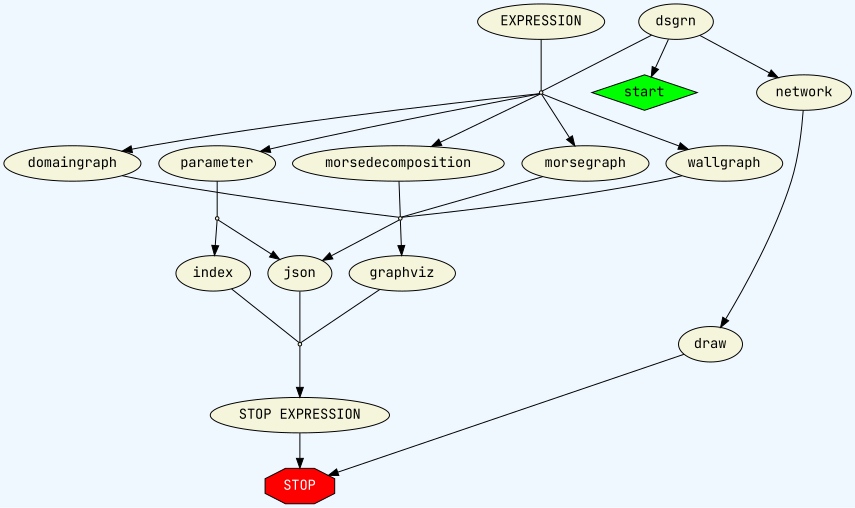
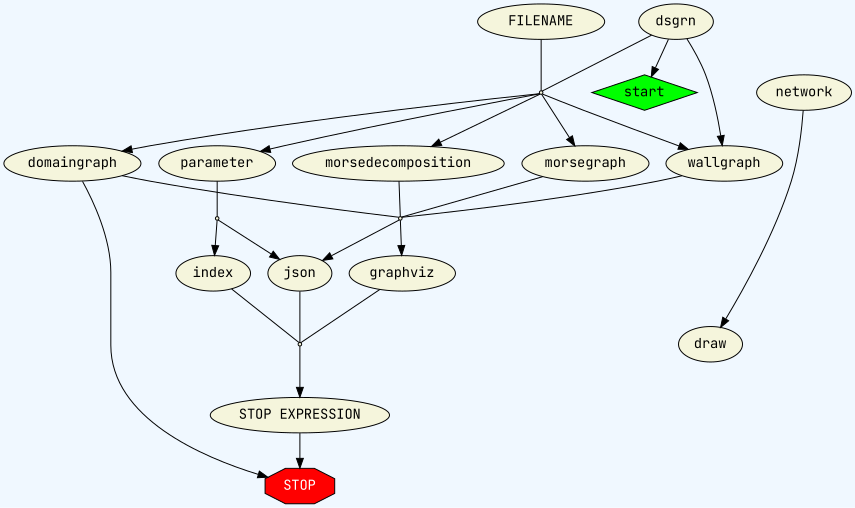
node "EXPRESSION": label "EXPRESSION" -> "FILENAME"
edge "dsgrn" -> "network": now "dsgrn" -> "wallgraph"
edge "draw" -> "STOP": now "domaingraph" -> "STOP"
